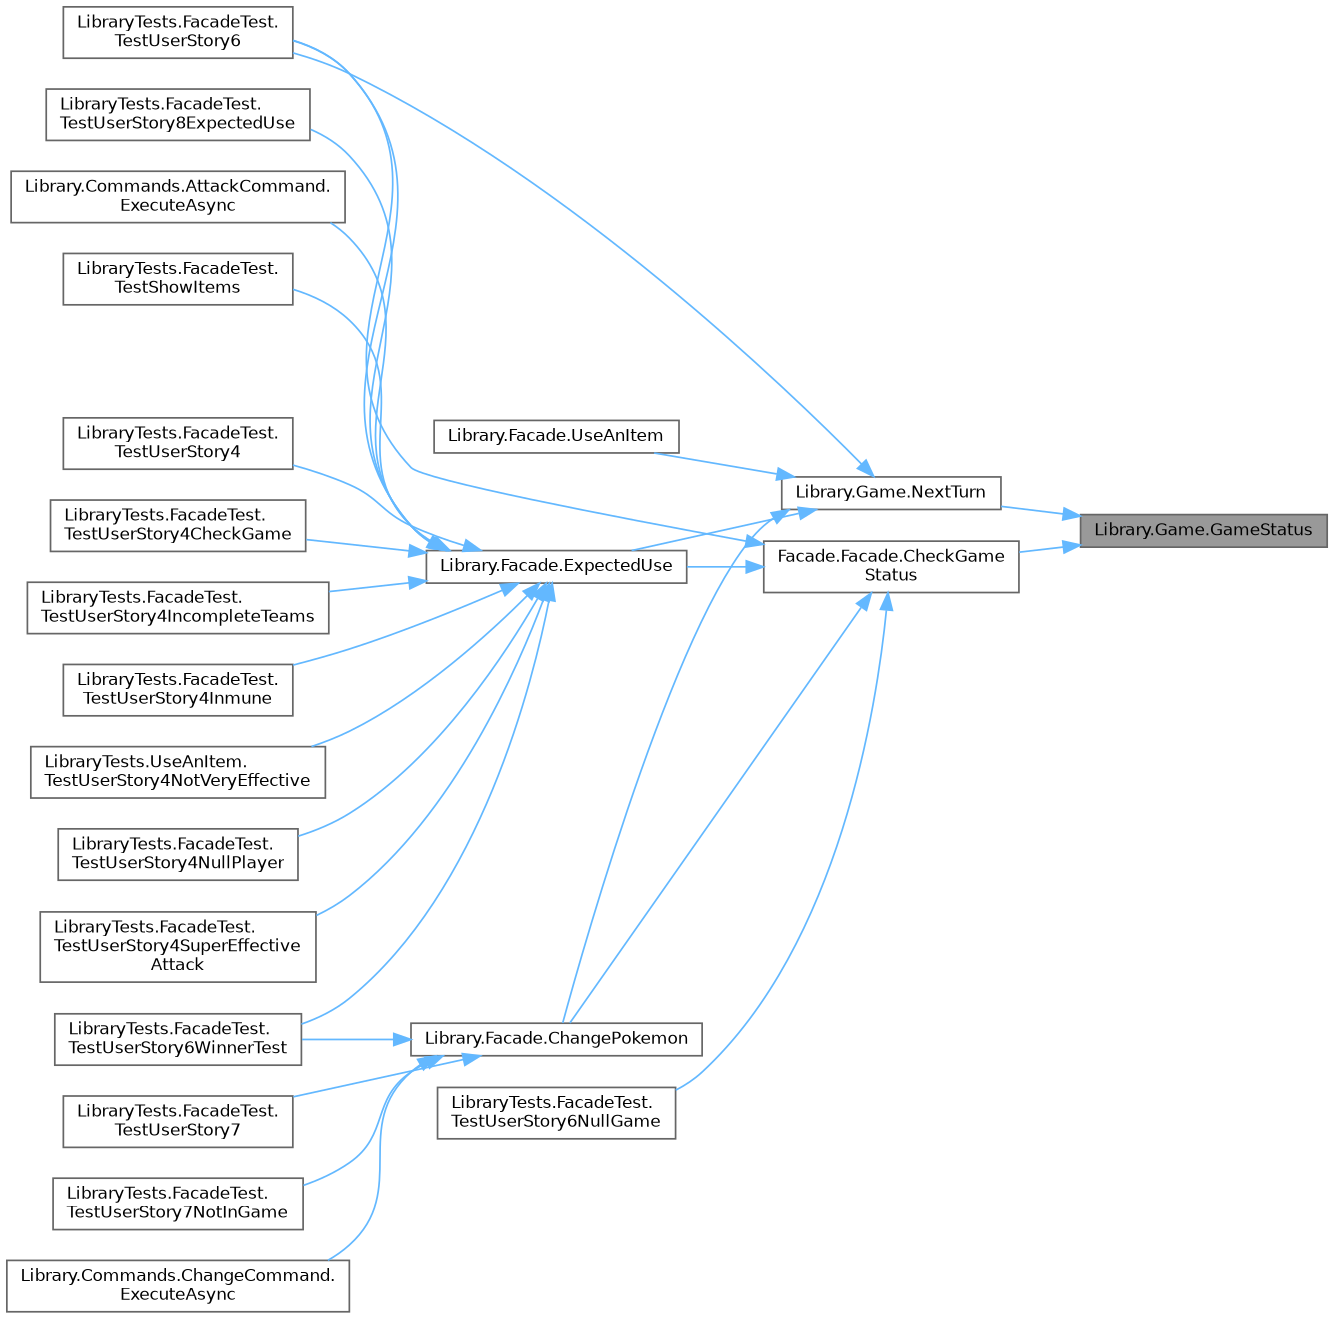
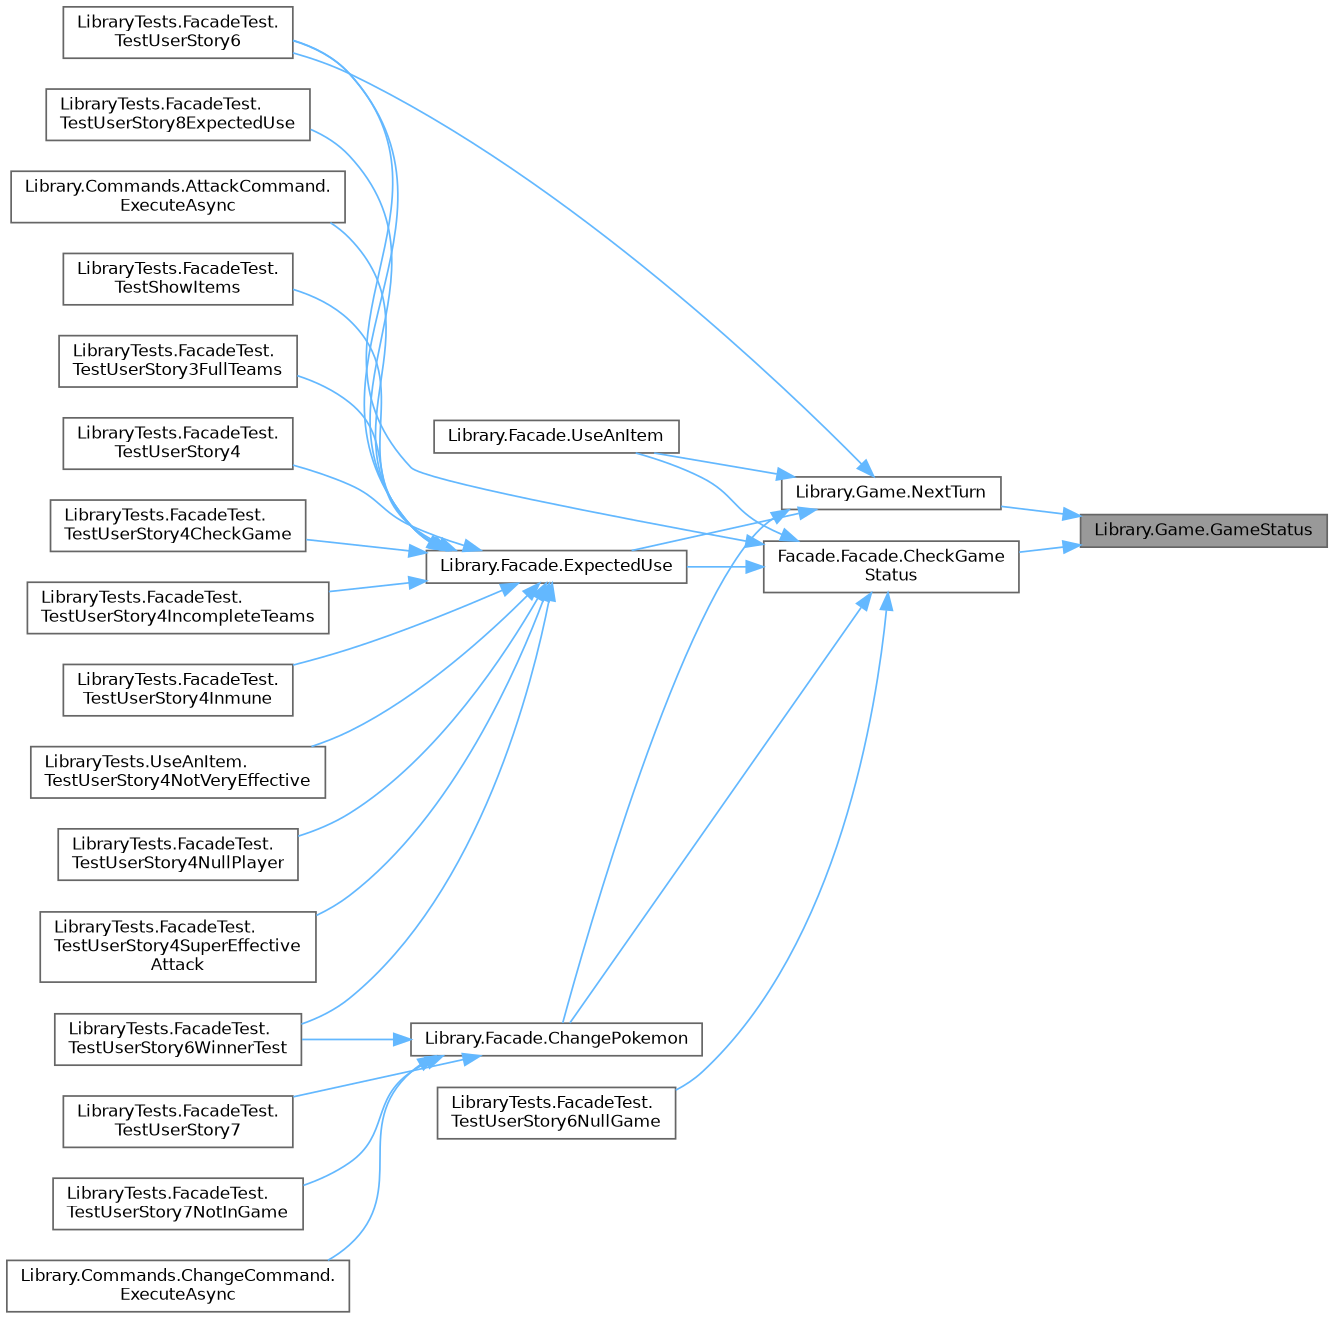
node "LibraryTests.FacadeTest. TestUserStory3FullTeams": added
edge "Library.Facade.UseAnItem" -> "Facade.Facade.CheckGame Status": added
